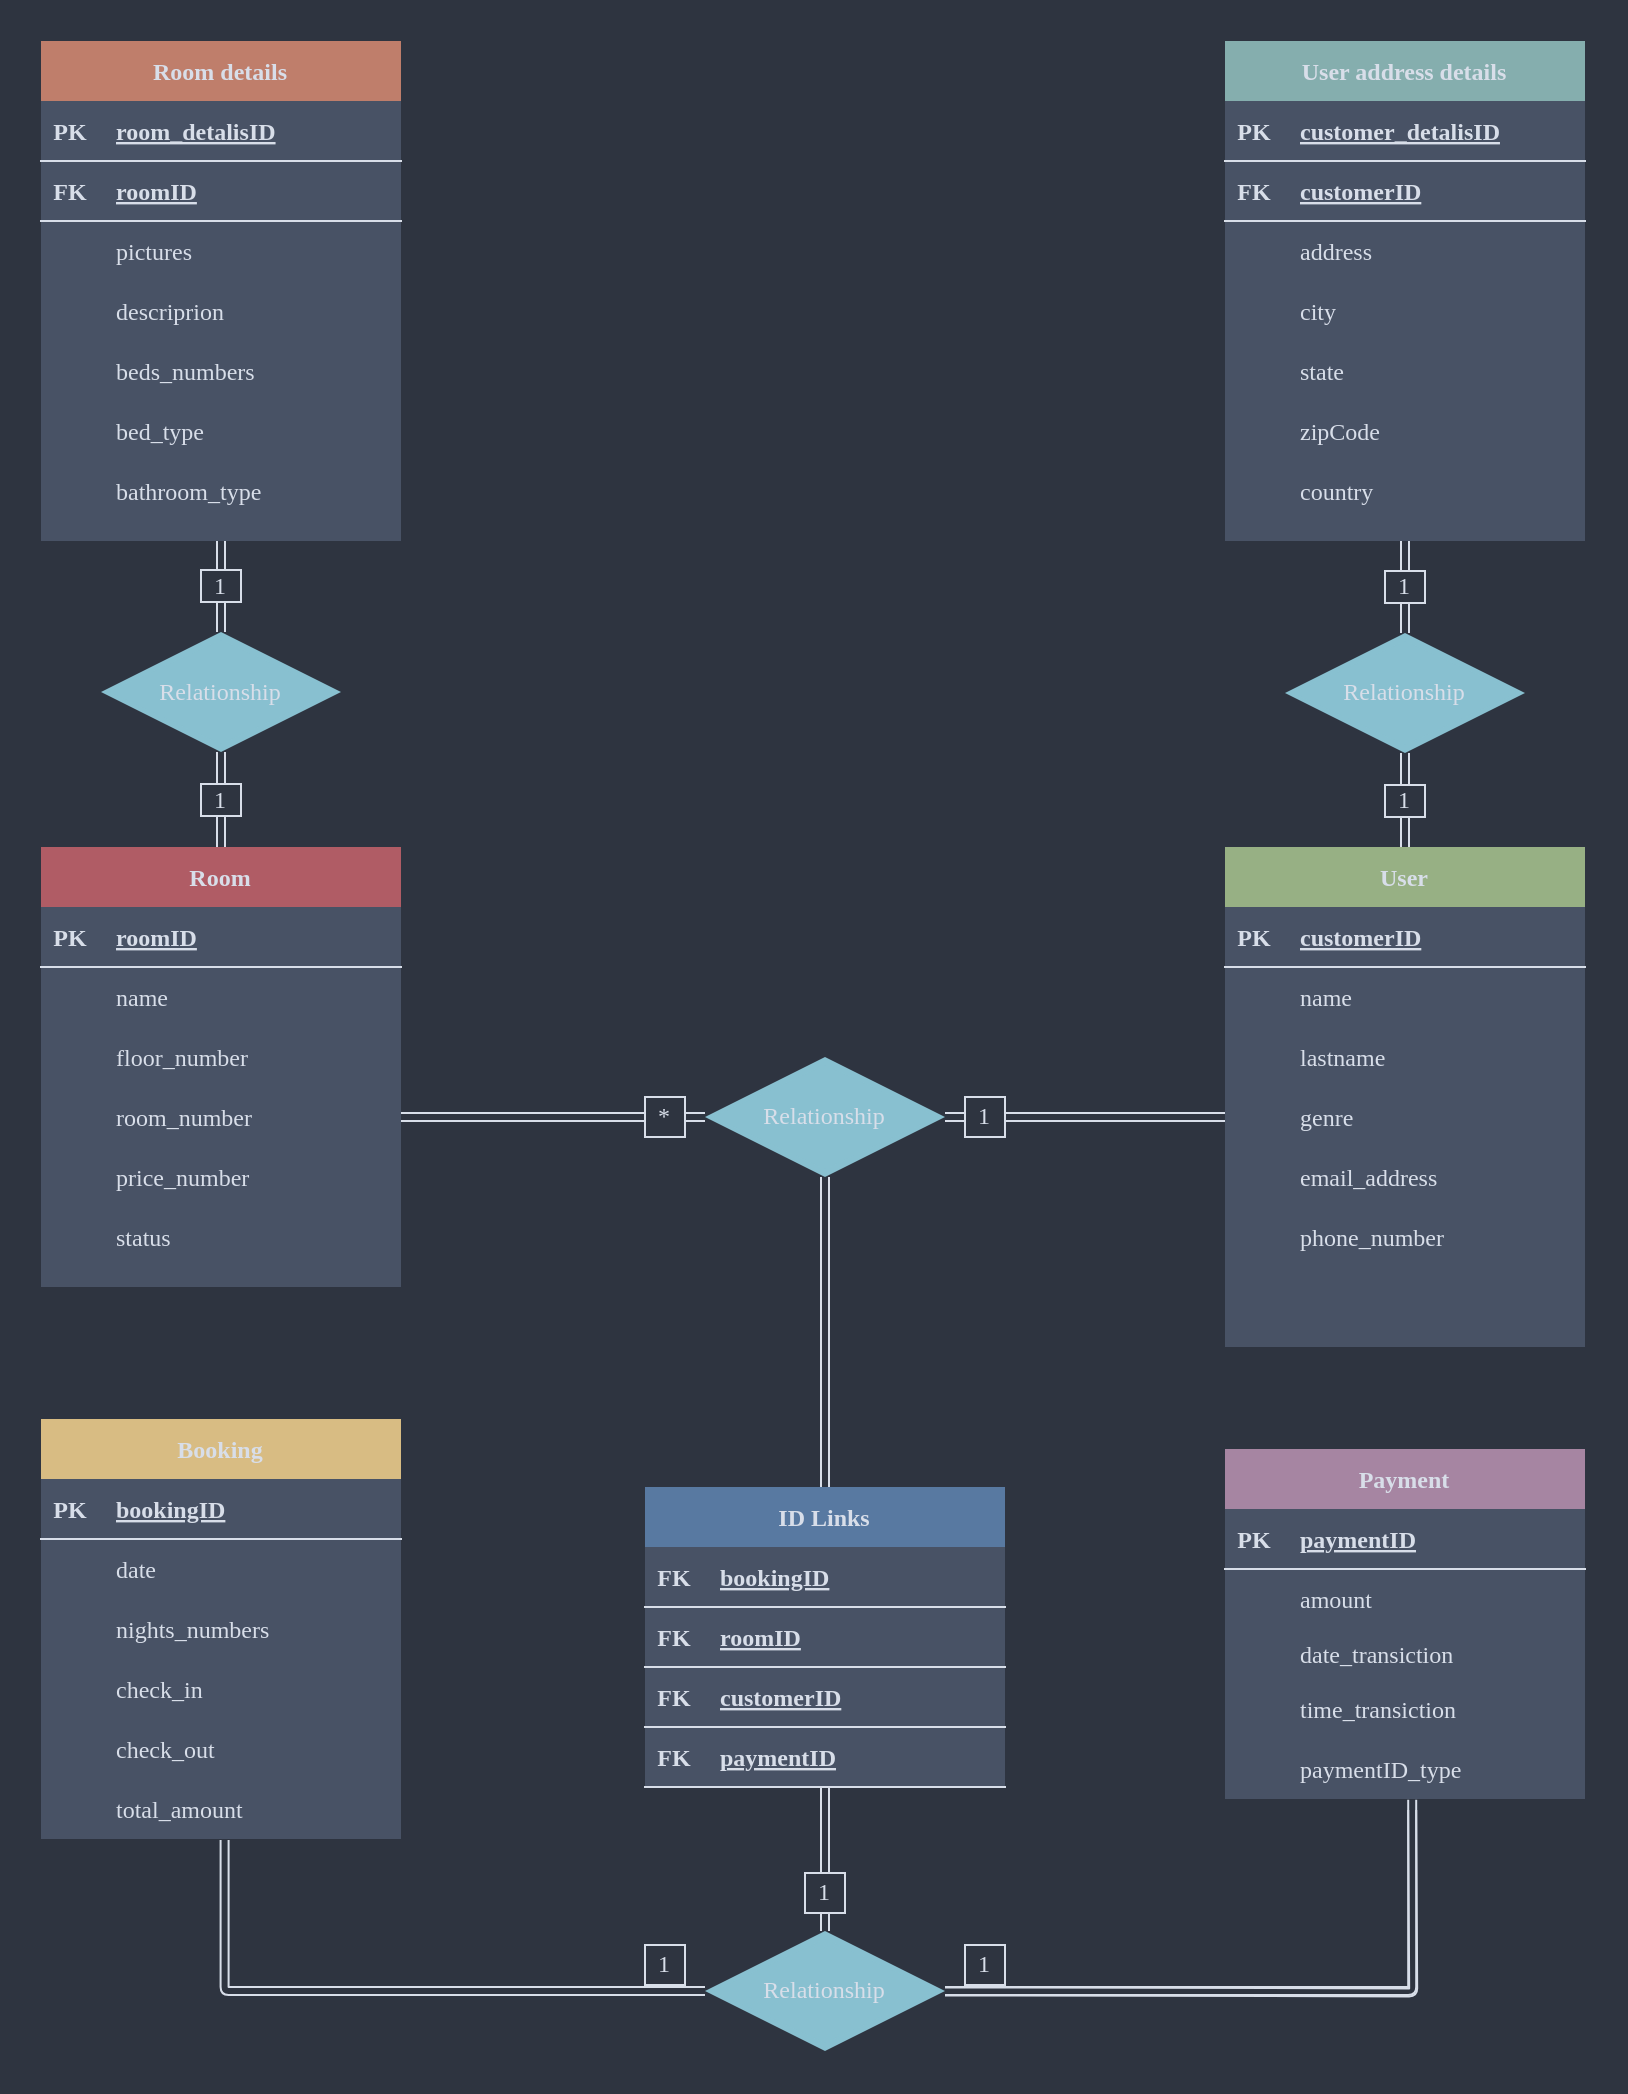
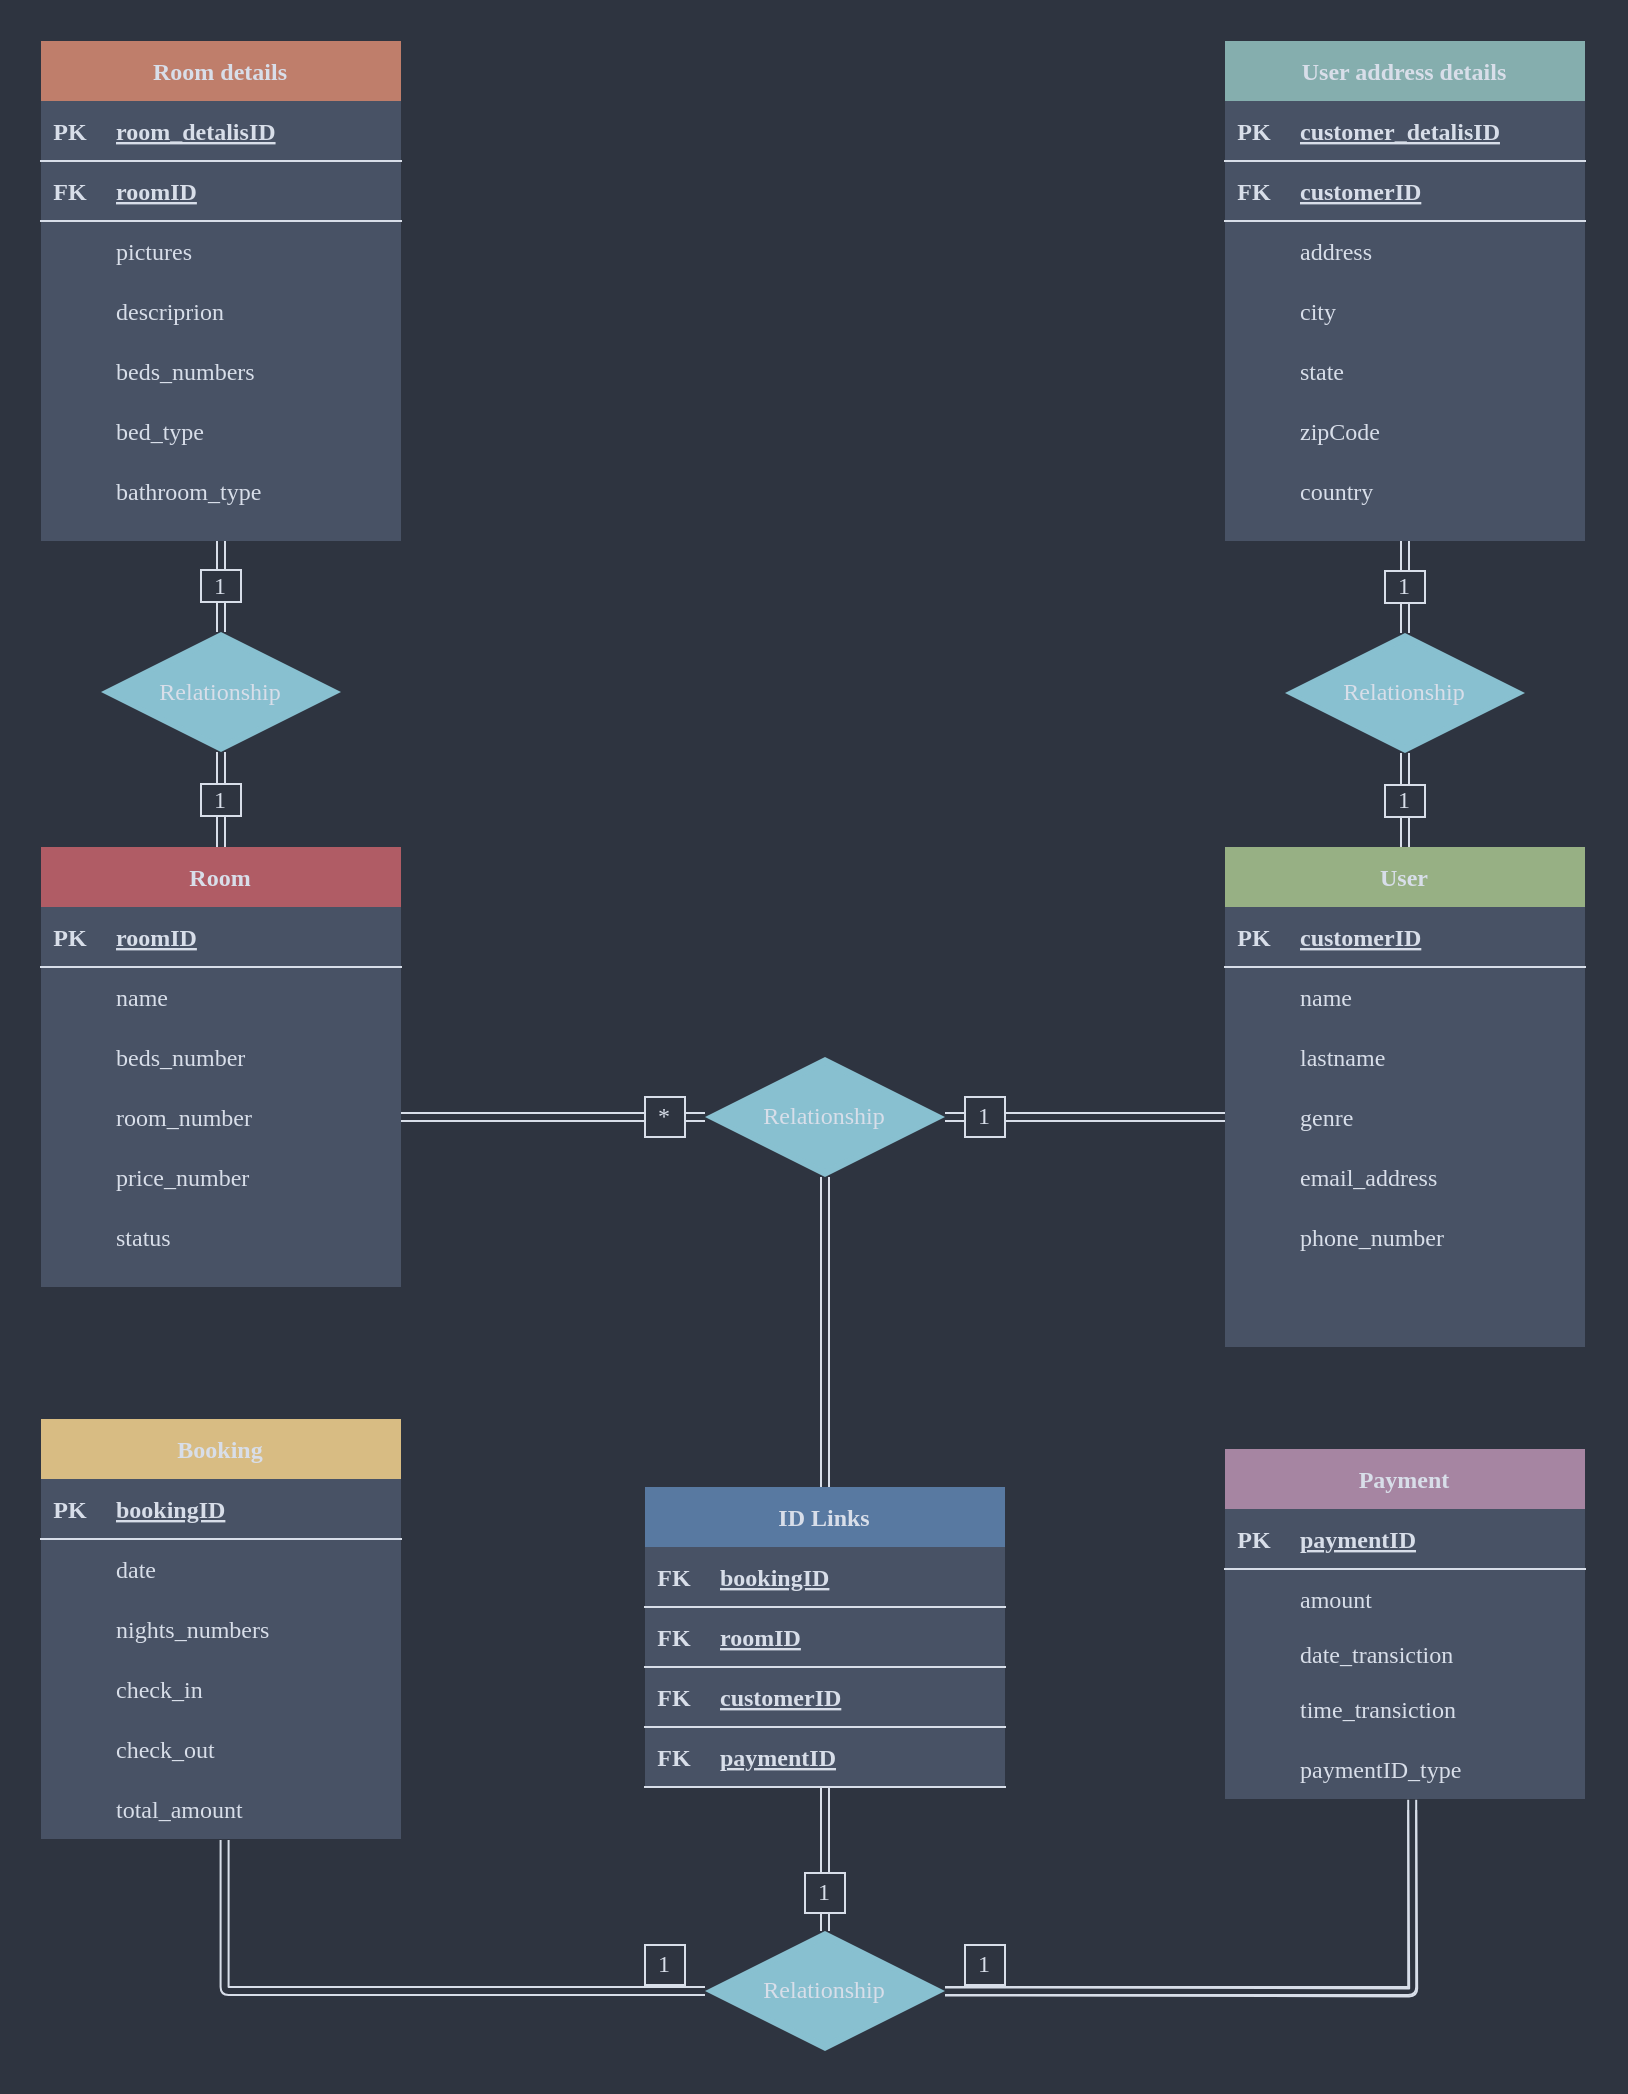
node "floor_number": label "floor_number" -> "beds_number"
